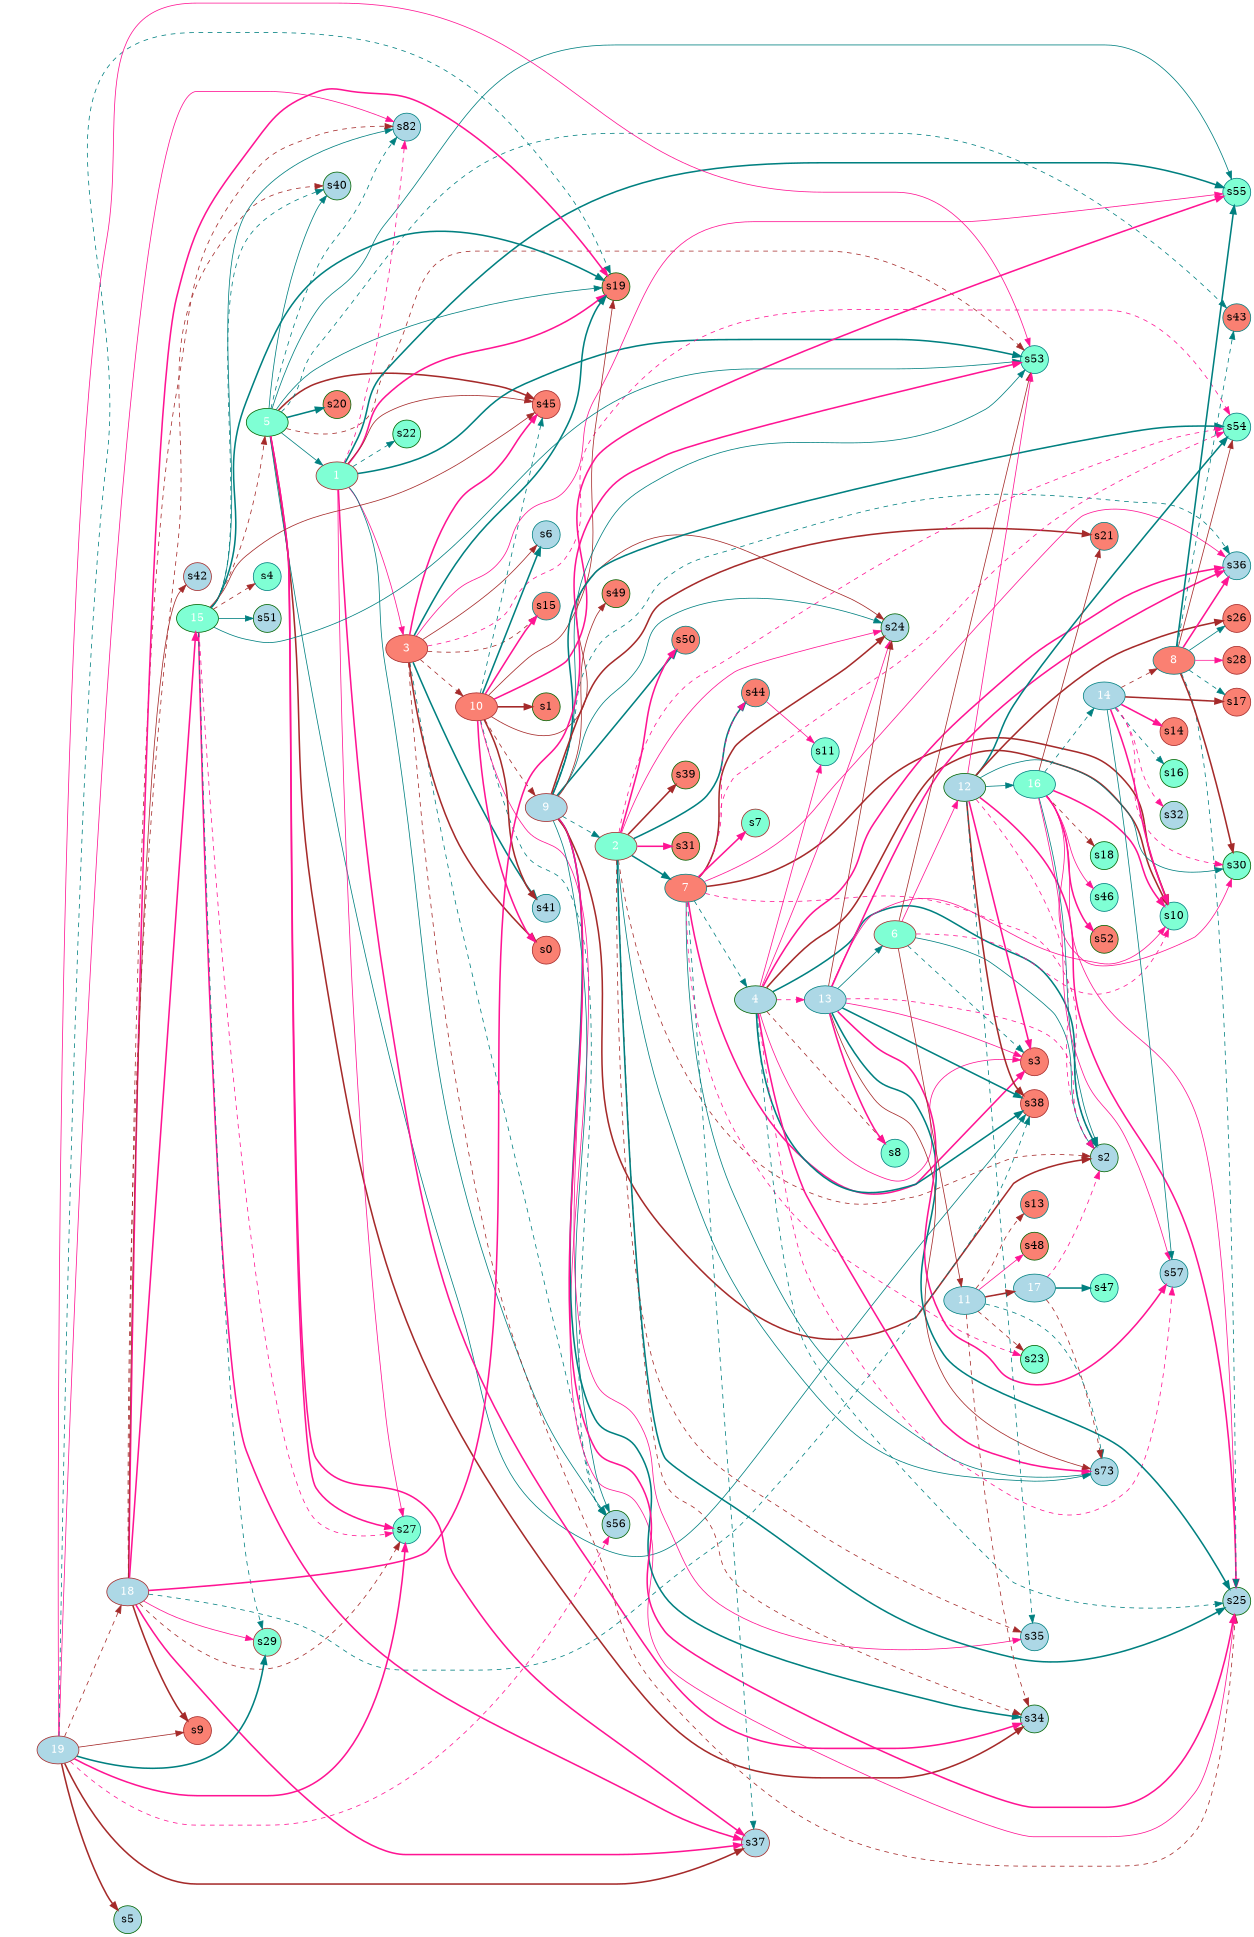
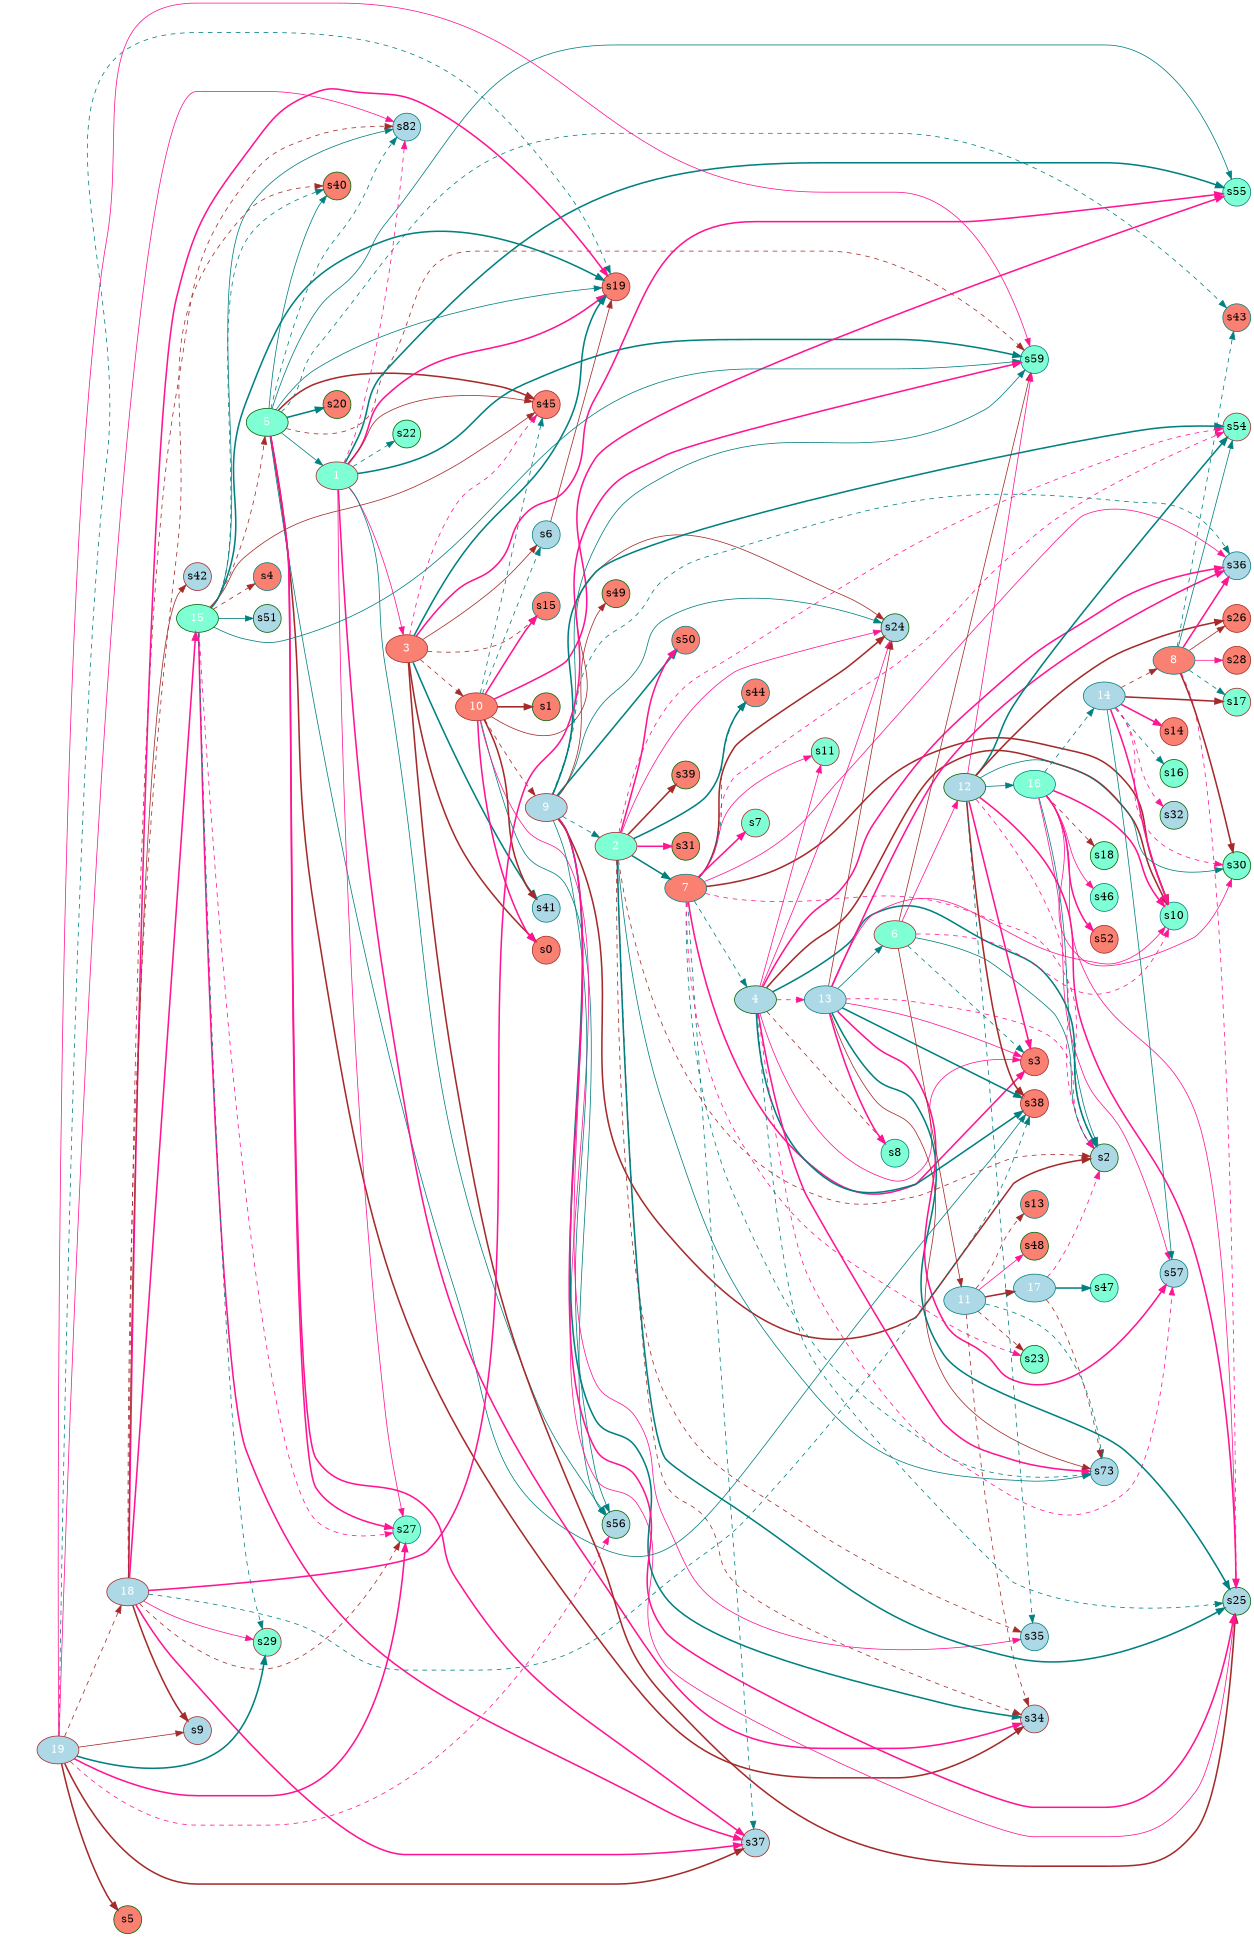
node "s40": fillcolor lightblue -> salmon
edge "3" -> "s55": style solid -> bold
node "s19": color darkgreen -> brown
edge "3" -> "s54": removed
node "s53": label "s53" -> "s59"
edge "8" -> "s55": removed
node "s54": color teal -> brown
edge "3" -> "s45": style bold -> dashed
edge "10" -> "s19": now "s6" -> "s19"
node "s21": removed
edge "8" -> "s54": color brown -> teal
node "s4": fillcolor aquamarine -> salmon
edge "10" -> "s6": style bold -> dashed
edge "8" -> "s26": color teal -> brown
node "s17": fillcolor salmon -> aquamarine
edge "s44" -> "s11": now "7" -> "s11"
node "s11": color teal -> brown
edge "7" -> "s44": color deeppink -> teal
node "s52": color darkgreen -> brown
edge "3" -> "s56": removed
edge "10" -> "s56": style dashed -> solid
edge "8" -> "s25": color teal -> deeppink
edge "7" -> "s73": style solid -> dashed
edge "3" -> "s25": style dashed -> bold
node "s34": color darkgreen -> brown
node "s9": fillcolor salmon -> lightblue
node "s5": fillcolor lightblue -> salmon
